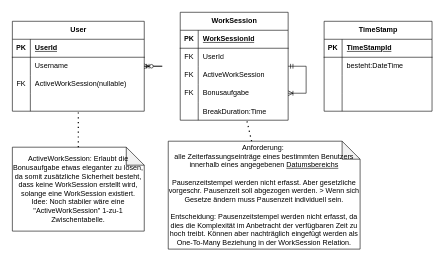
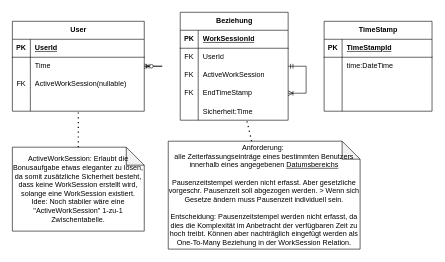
node "WorkSession": label "WorkSession" -> "Beziehung"
node "Username": label "Username" -> "Time"
node "besteht:DateTime": label "besteht:DateTime" -> "time:DateTime"
node "Bonusaufgabe": label "Bonusaufgabe" -> "EndTimeStamp"
node "BreakDuration:Time": label "BreakDuration:Time" -> "Sicherheit:Time"
